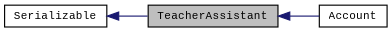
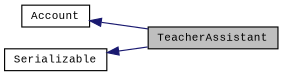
edge "Account" -> "TeacherAssistant": reversed
